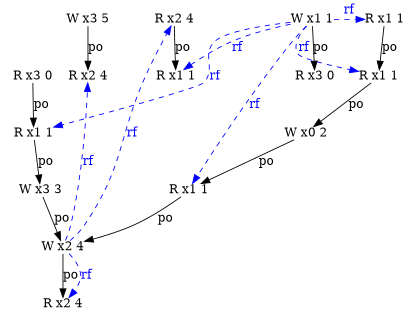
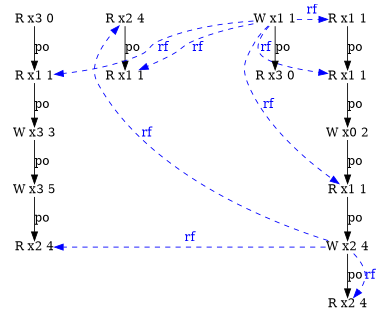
edge "W x3 3" -> "W x2 4": now "W x3 3" -> "W x3 5"
